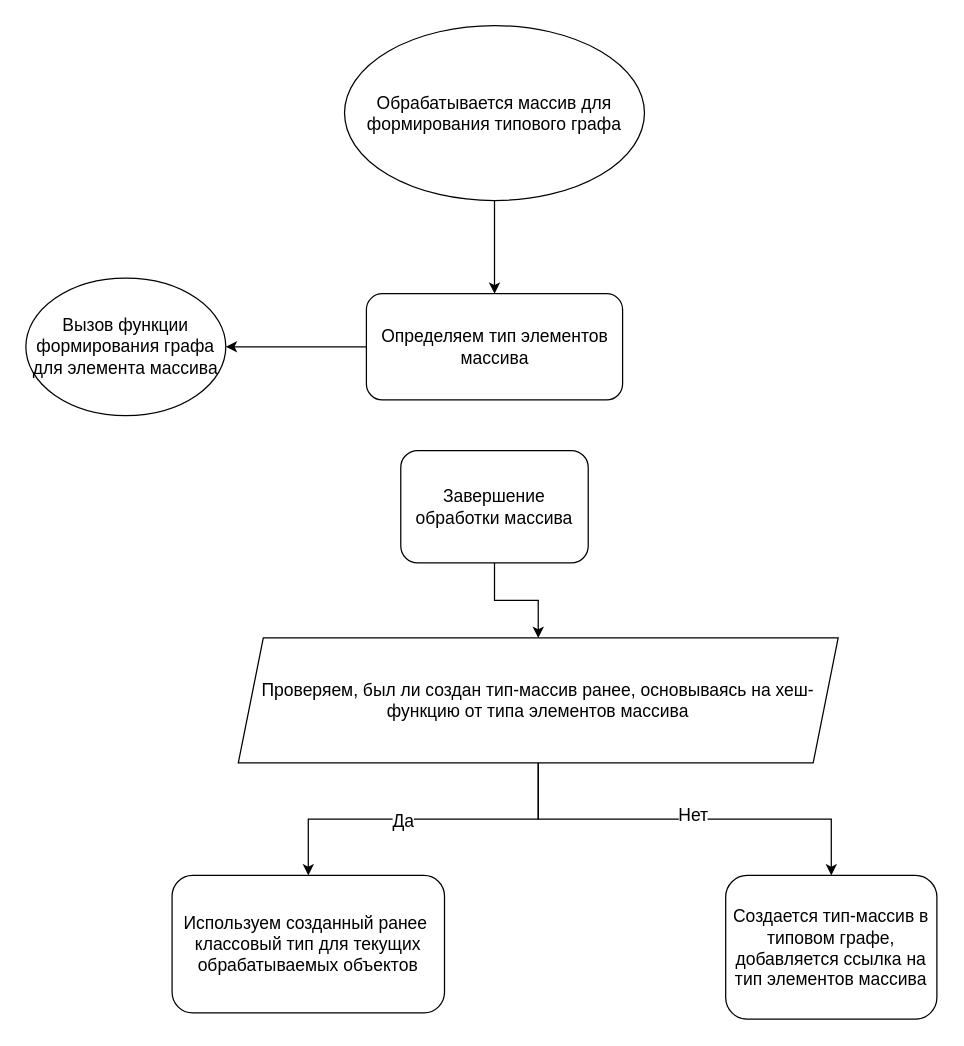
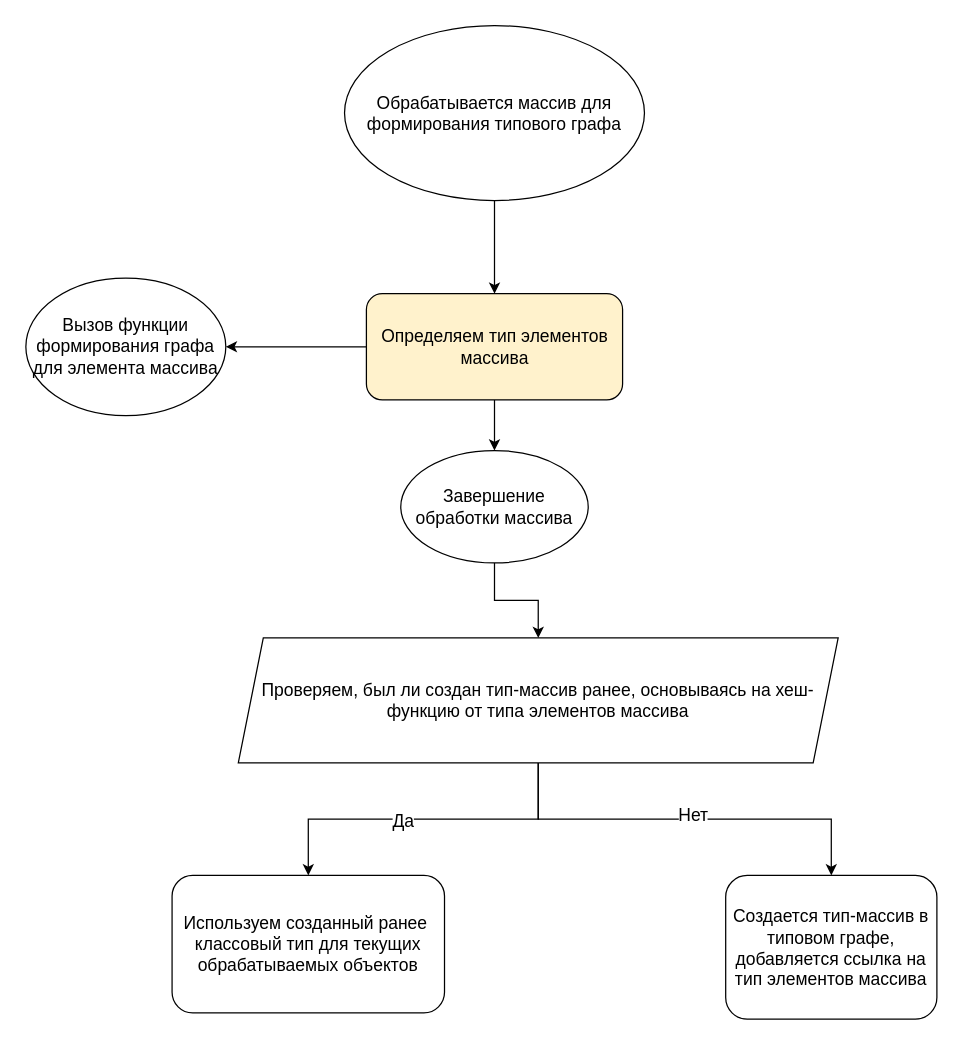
node "Определяем тип элементов массива": fillcolor #ffffff -> #fff2cc
edge "Определяем тип элементов массива" -> "Завершение обработки массива": added
node "Завершение обработки массива": shape rounded rectangle -> ellipse
